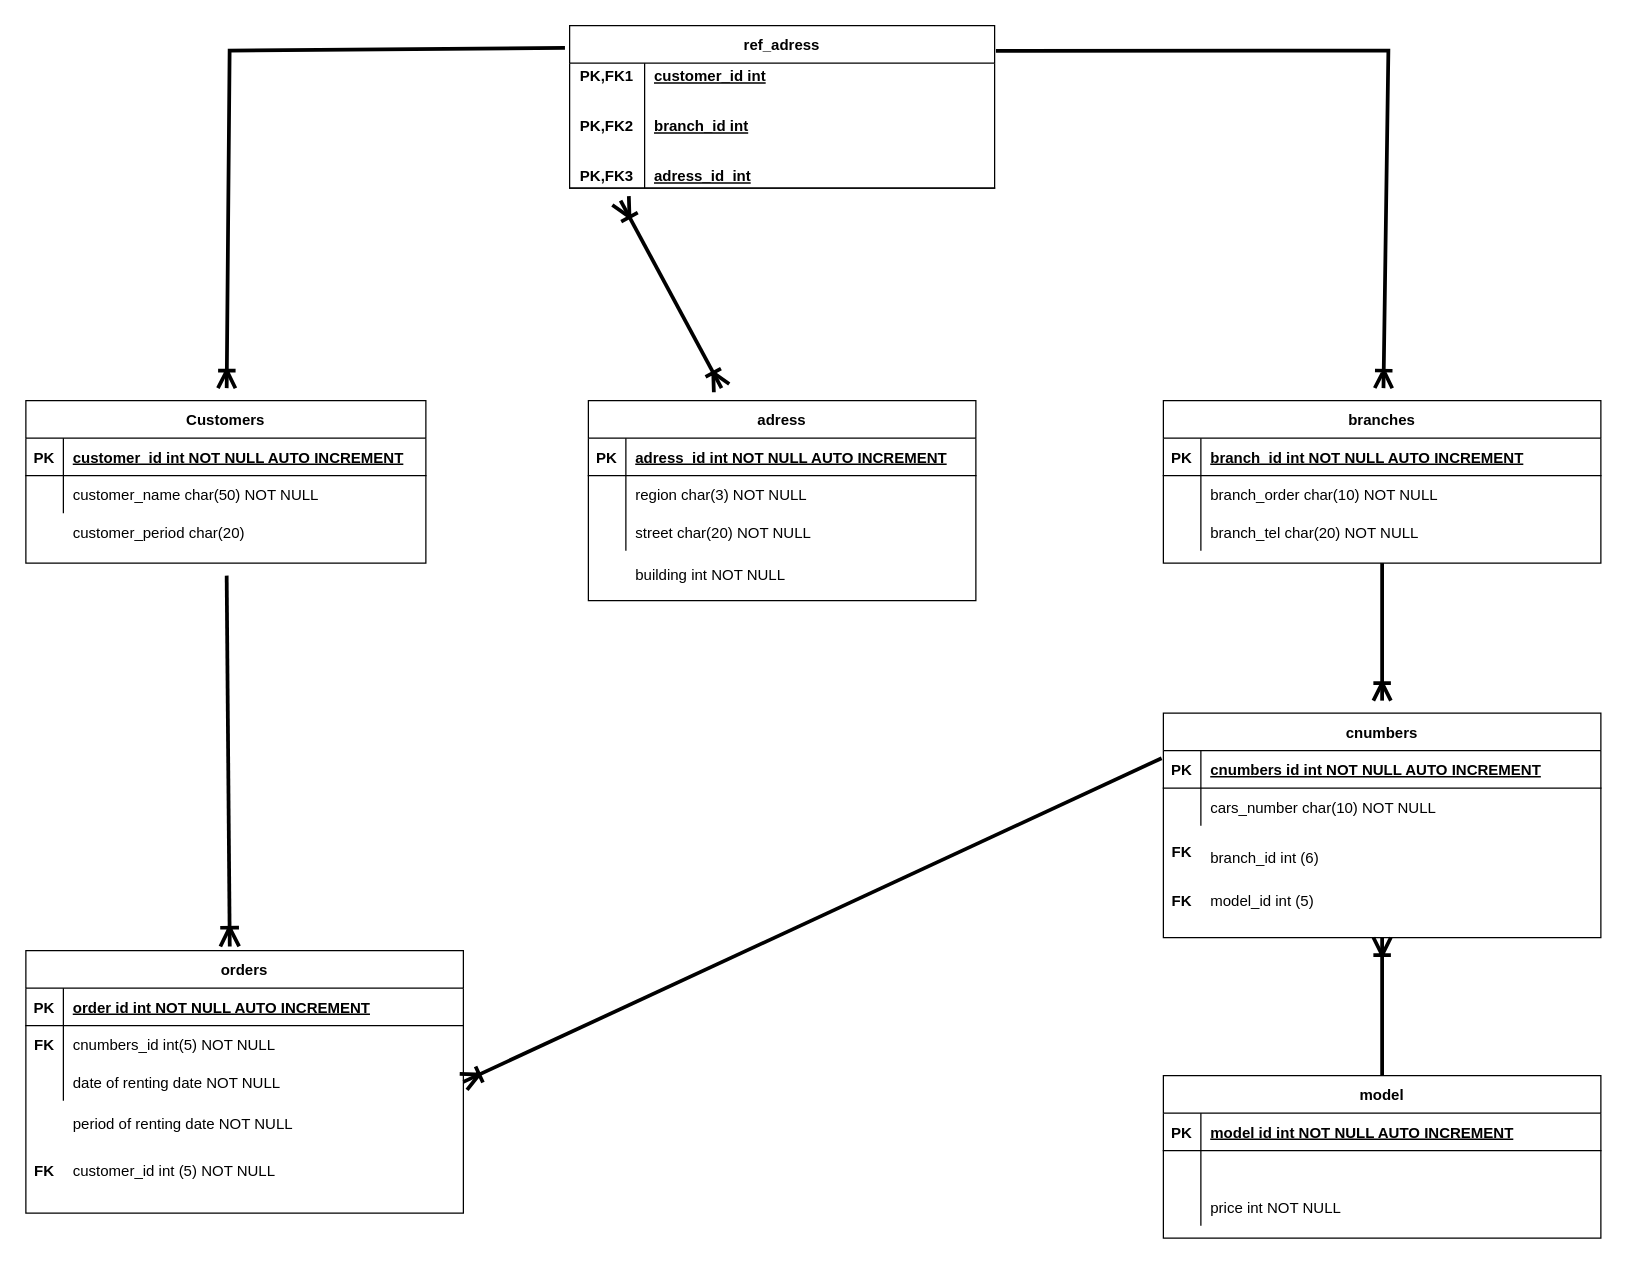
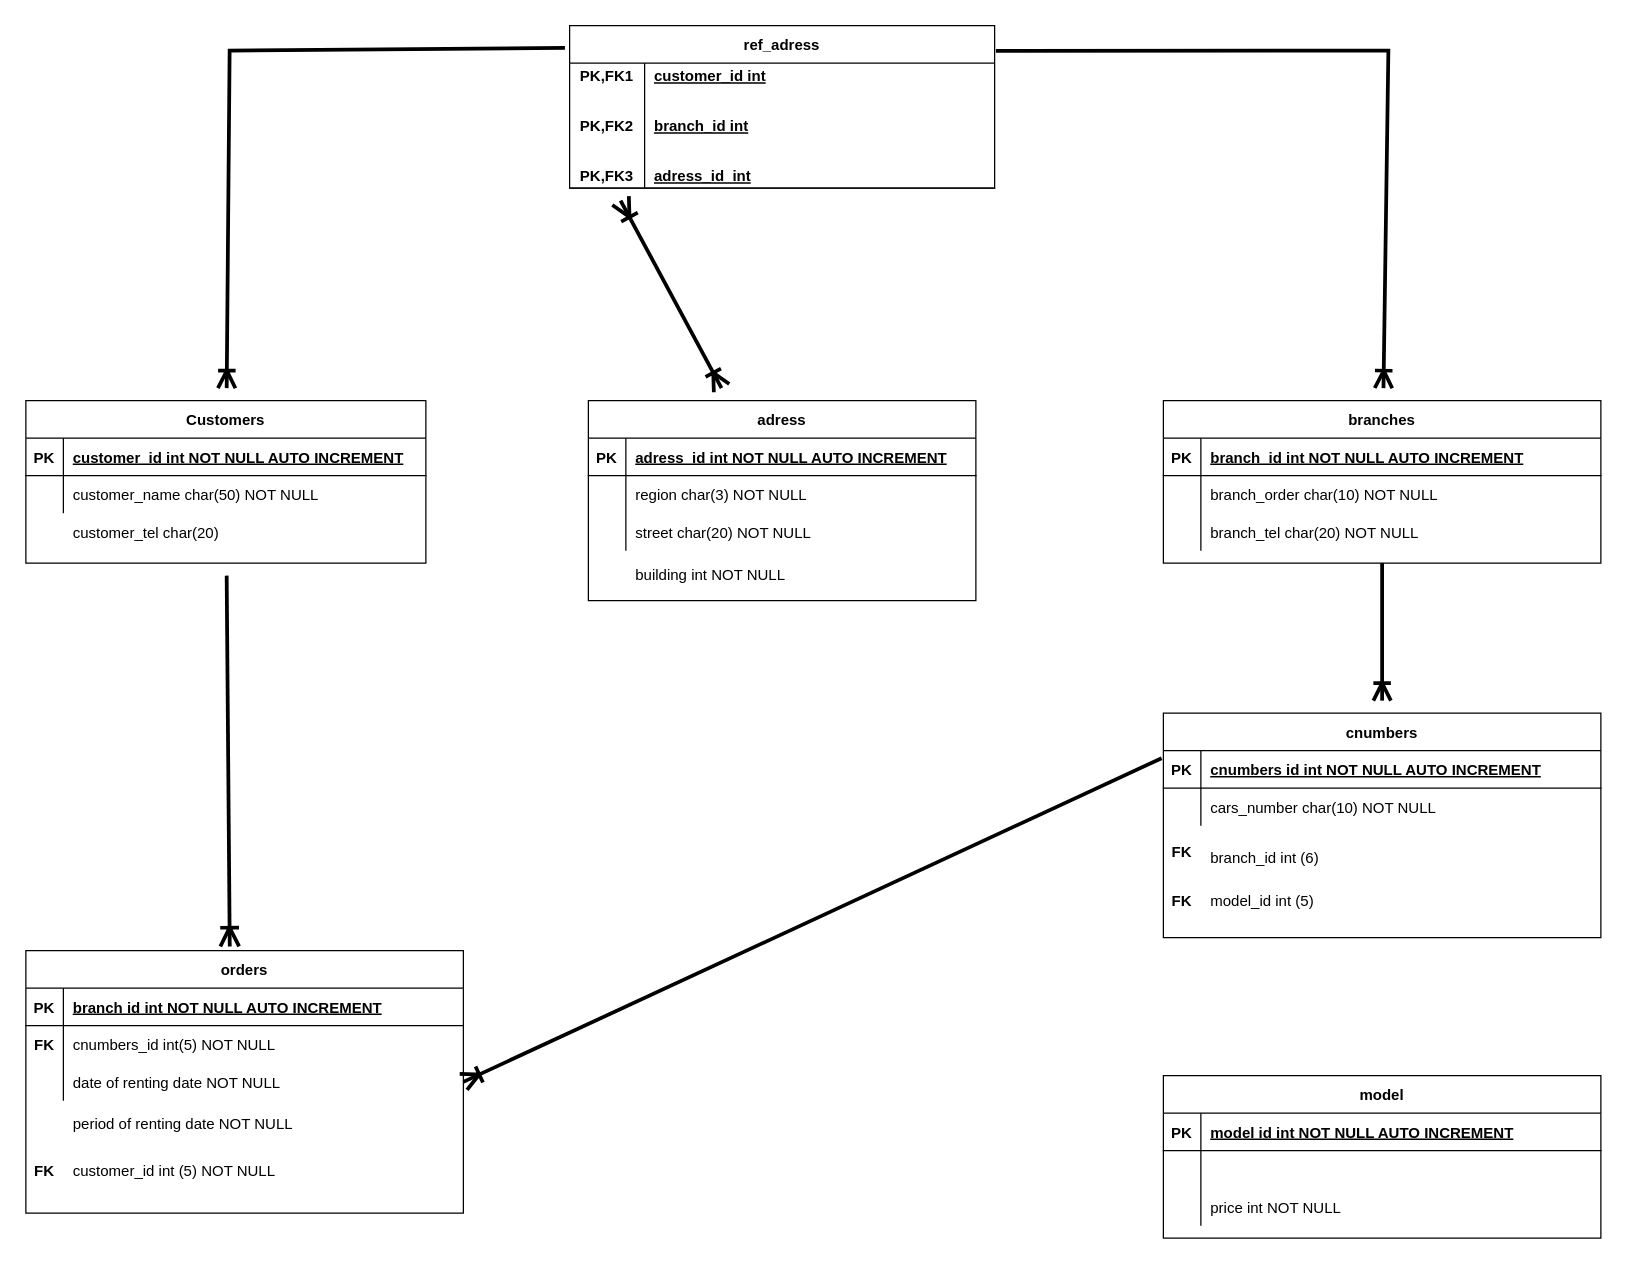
node "customer_period char(20)": label "customer_period char(20)" -> "customer_tel char(20)"
node "order id int NOT NULL AUTO INCREMENT": label "order id int NOT NULL AUTO INCREMENT" -> "branch id int NOT NULL AUTO INCREMENT"
edge "model" -> "cnumbers": removed
